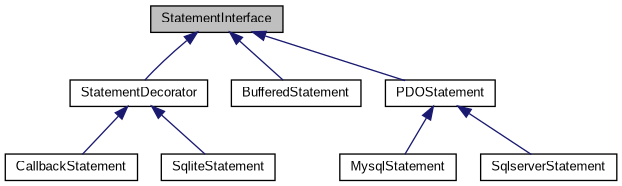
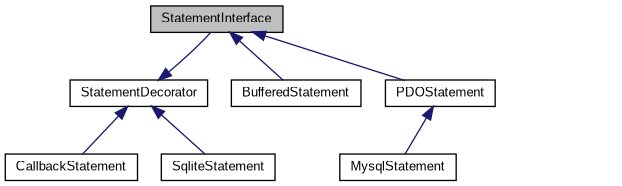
edge "StatementDecorator" -> "StatementInterface": reversed
node "SqlserverStatement": removed
